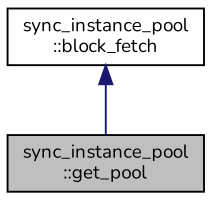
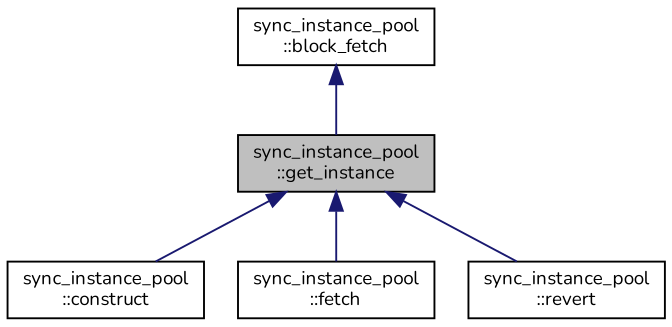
node "sync_instance_pool ::get_pool": label "sync_instance_pool ::get_pool" -> "sync_instance_pool ::get_instance"
node "sync_instance_pool ::construct": added
node "sync_instance_pool ::fetch": added
node "sync_instance_pool ::revert": added
